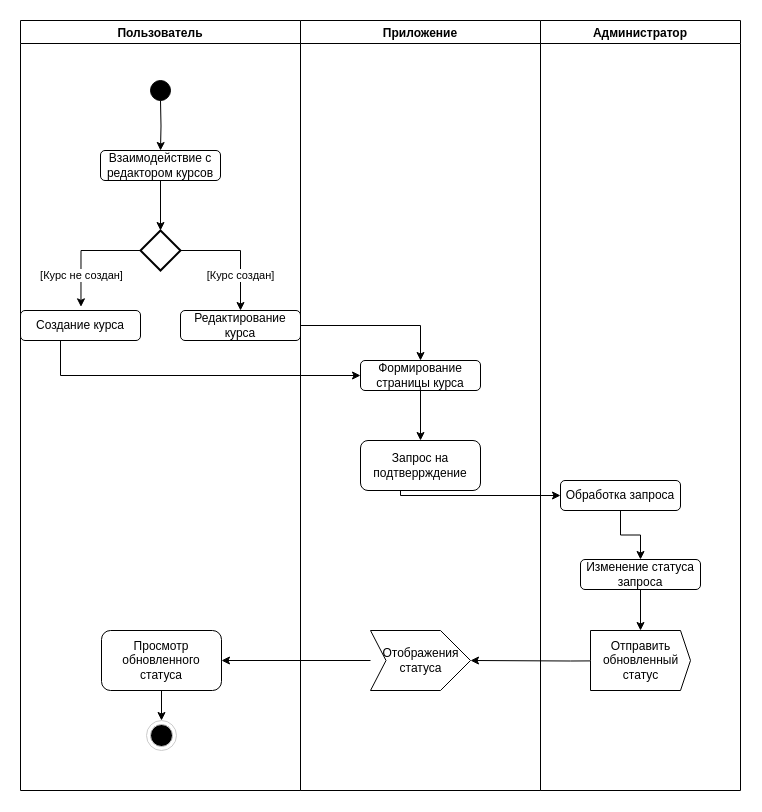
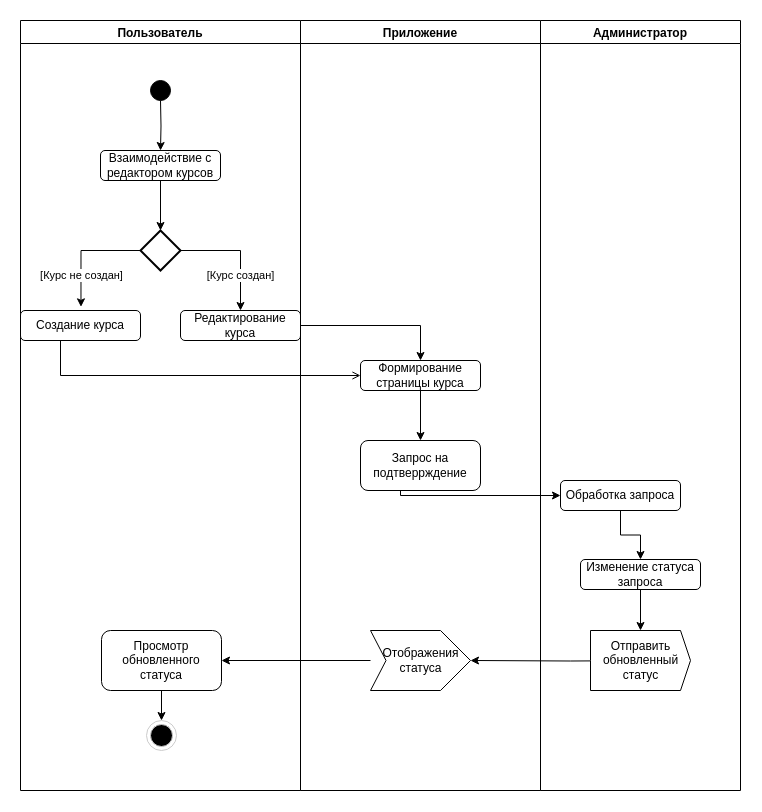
edge "Создание курса" -> "Формирование страницы курса": arrowhead classic -> open
